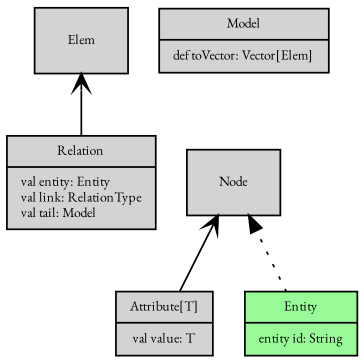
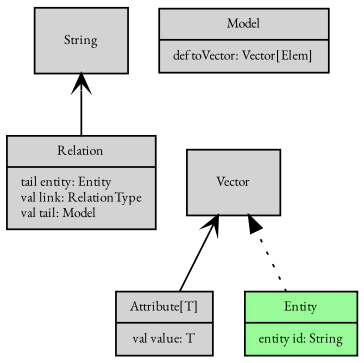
node "Elem": label "Elem" -> "String"
node "Relation": text "val entity: Entity" -> "tail entity: Entity"
node "Node": label "Node" -> "Vector"
